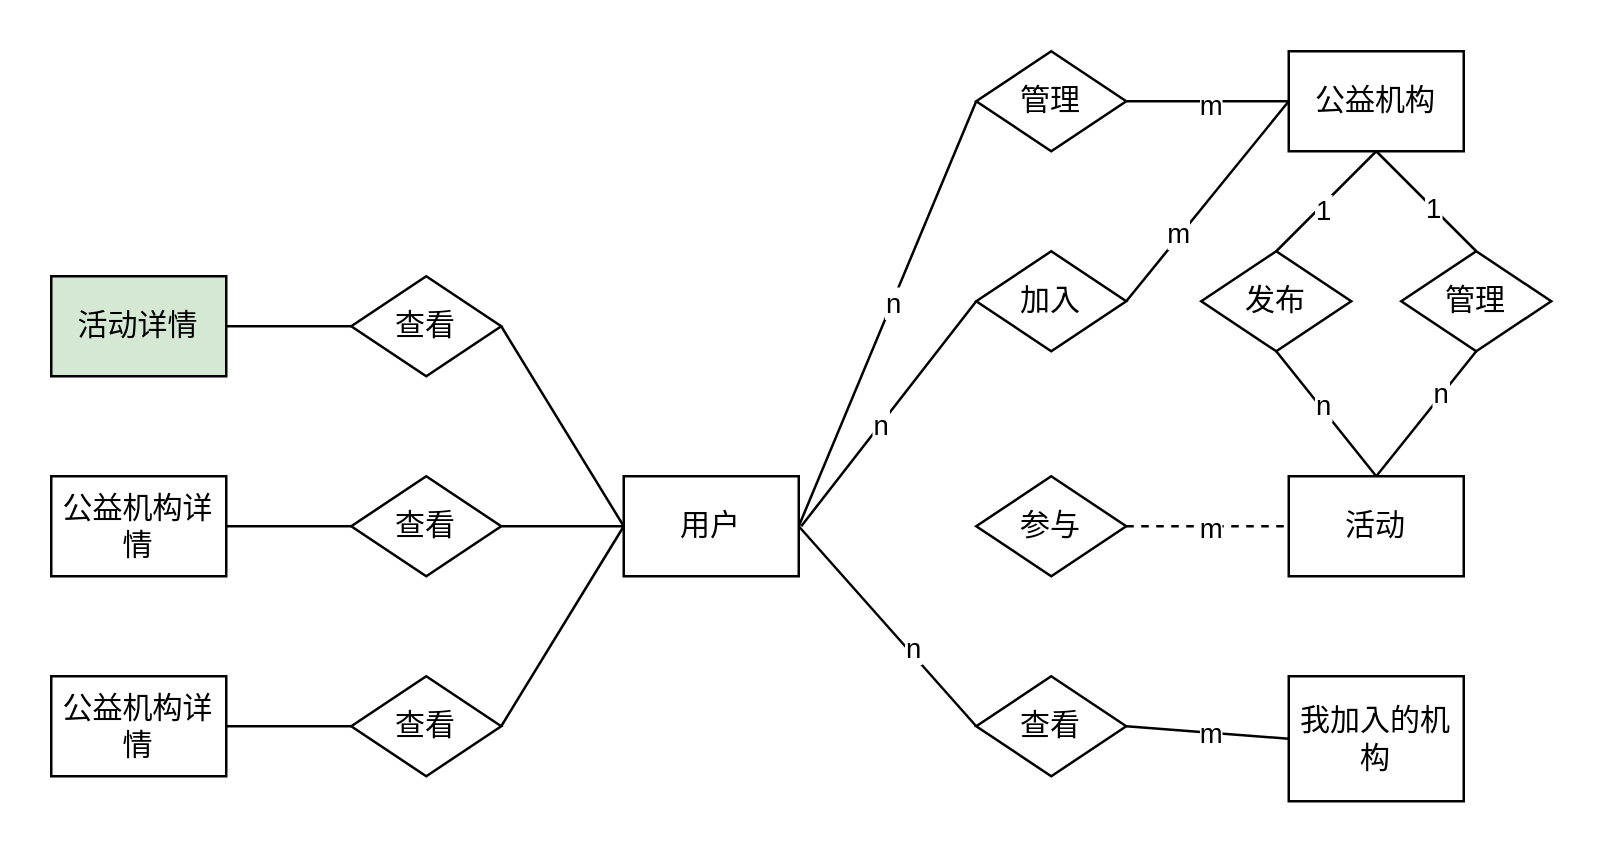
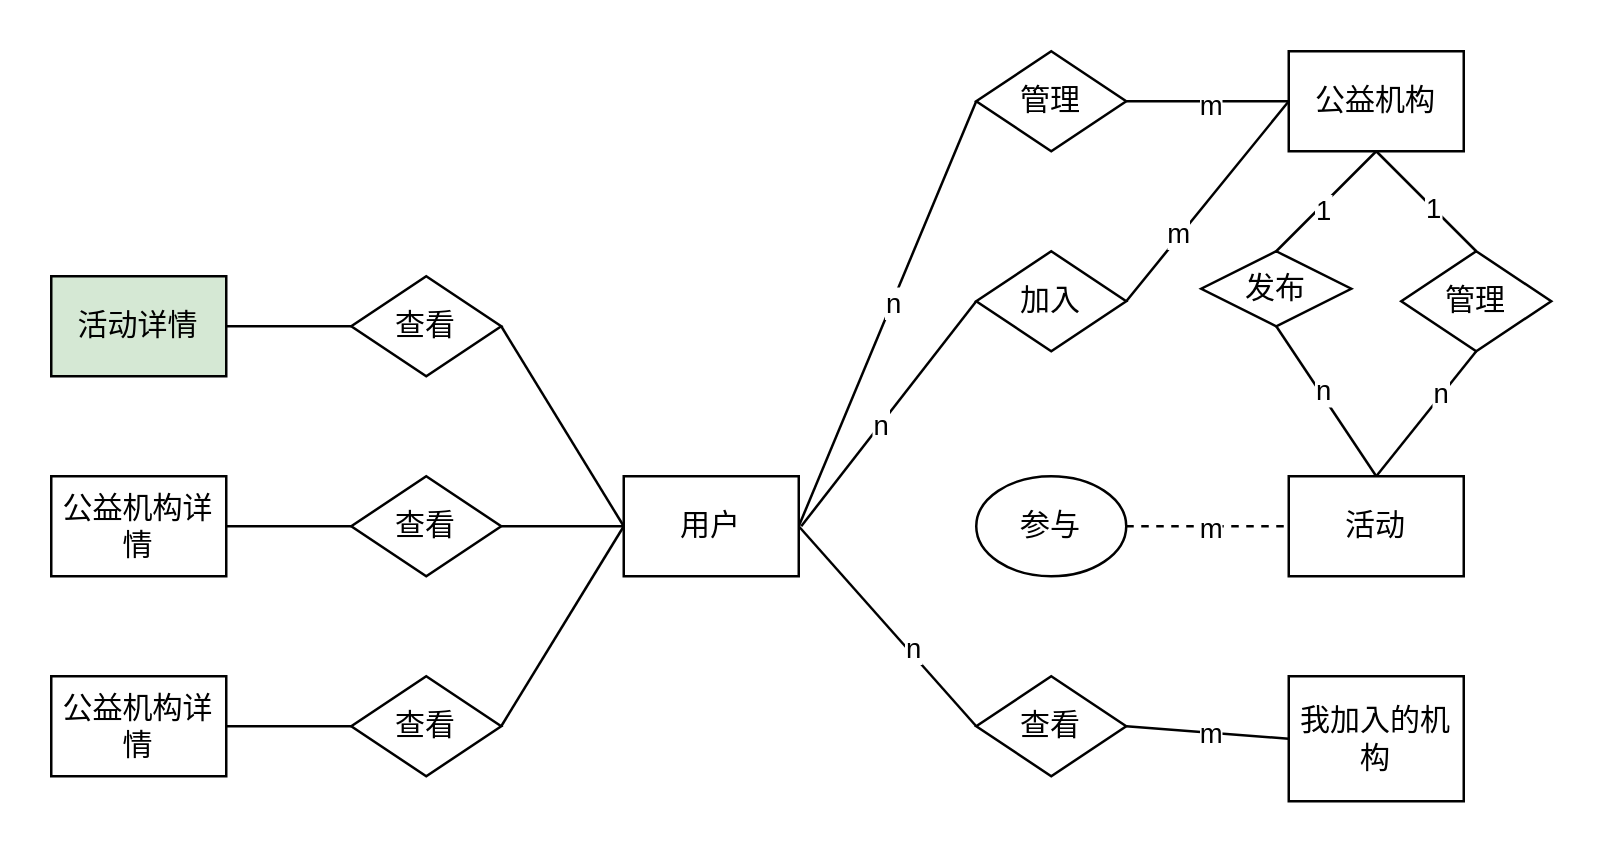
node "发布": size 150x100 -> 150x75
node "参与": shape diamond -> ellipse
